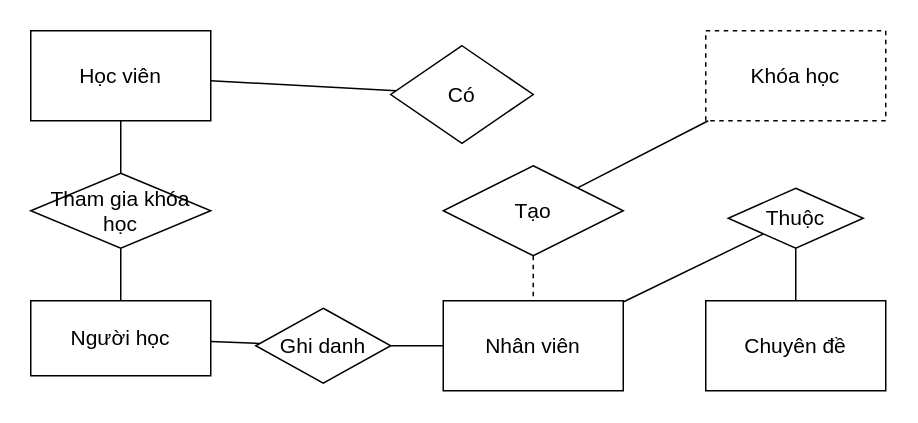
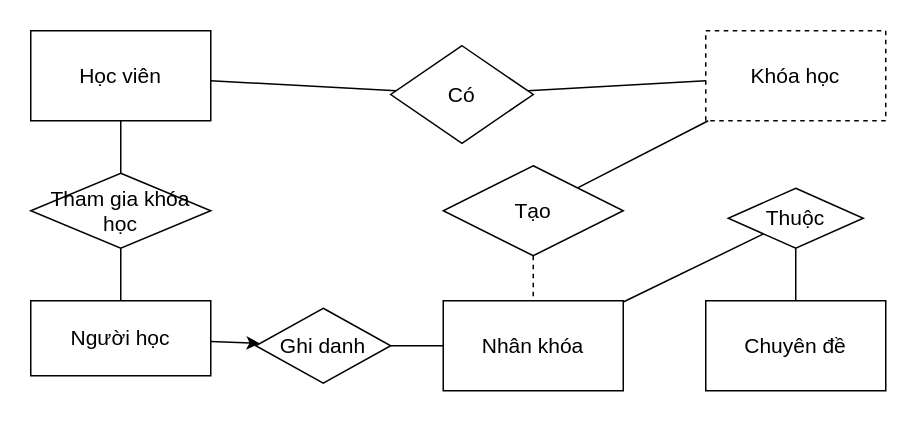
edge "Khóa học" -- "Có": added
edge "Người học" -- "Ghi danh": arrowhead none -> classic
node "Nhân viên": label "Nhân viên" -> "Nhân khóa"
